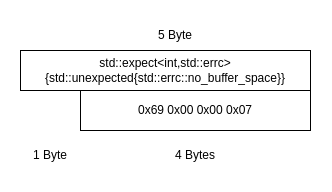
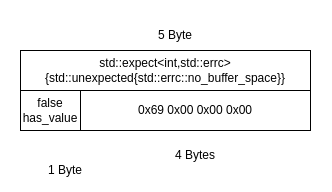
node "false has_value": added
node "0x69 0x00 0x00 0x07": label "0x69 0x00 0x00 0x07" -> "0x69 0x00 0x00 0x00"
node "1 Byte": moved (51, 156) -> (66, 171)
